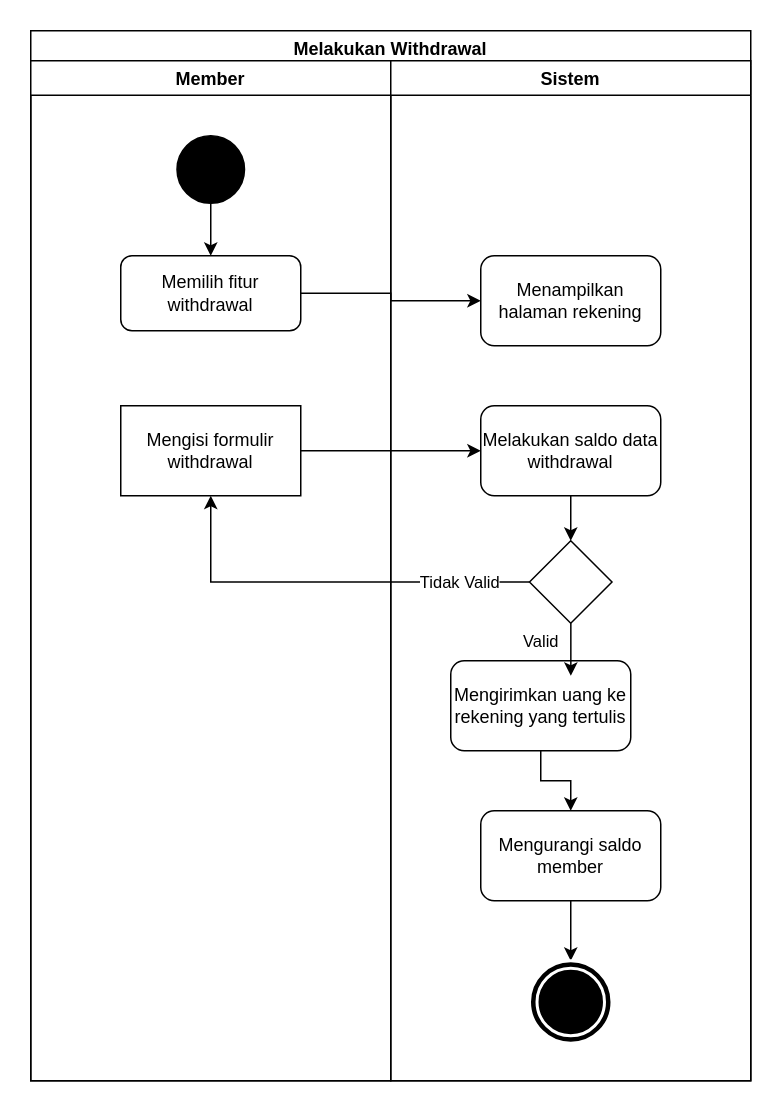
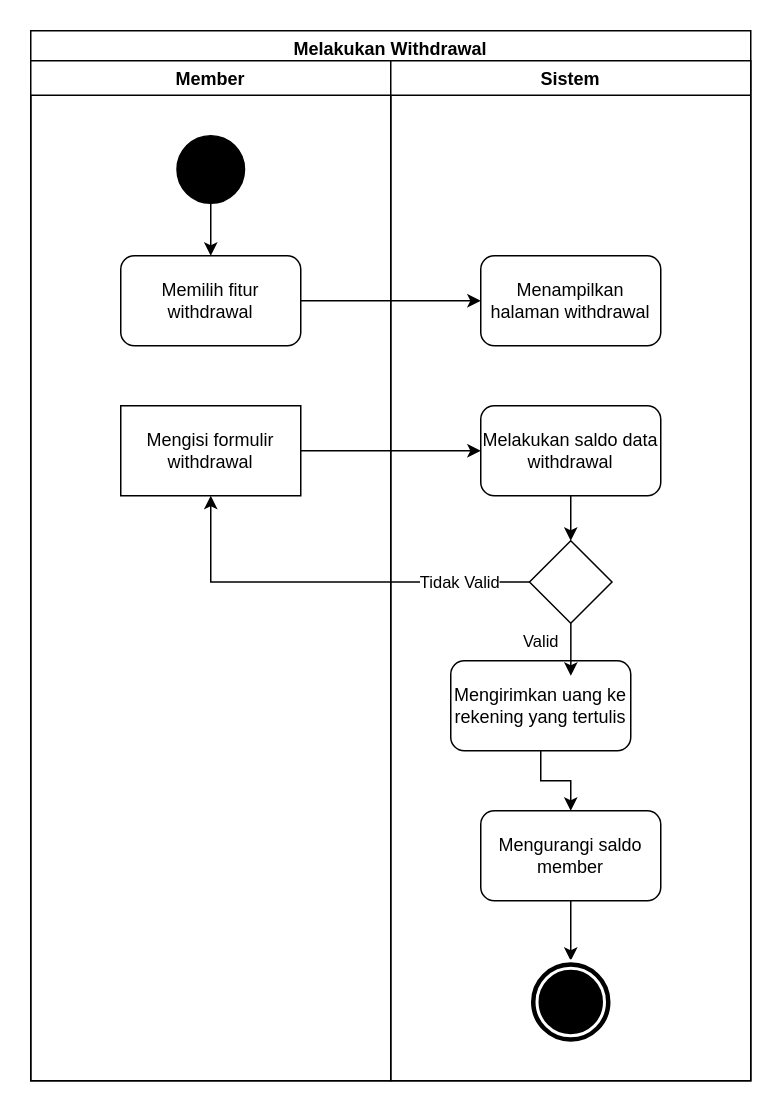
node "Memilih fitur withdrawal": size 180x75 -> 180x90
node "Menampilkan halaman rekening": label "Menampilkan halaman rekening" -> "Menampilkan halaman withdrawal"
